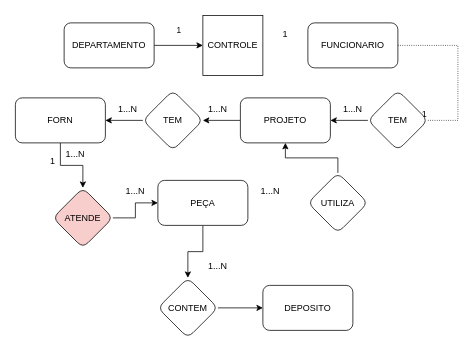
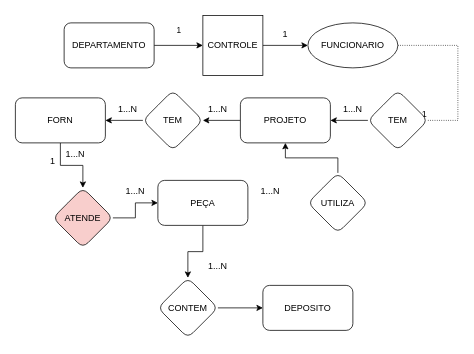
edge "CONTROLE" -> "FUNCIONARIO": added
node "FUNCIONARIO": shape rounded rectangle -> ellipse
